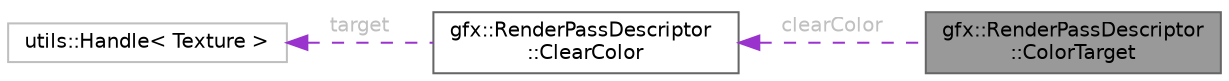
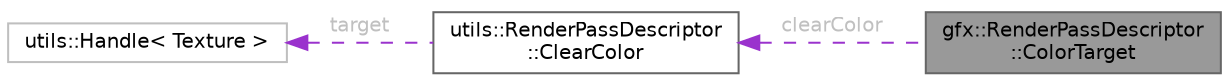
node "gfx::RenderPassDescriptor ::ClearColor": label "gfx::RenderPassDescriptor ::ClearColor" -> "utils::RenderPassDescriptor ::ClearColor"
